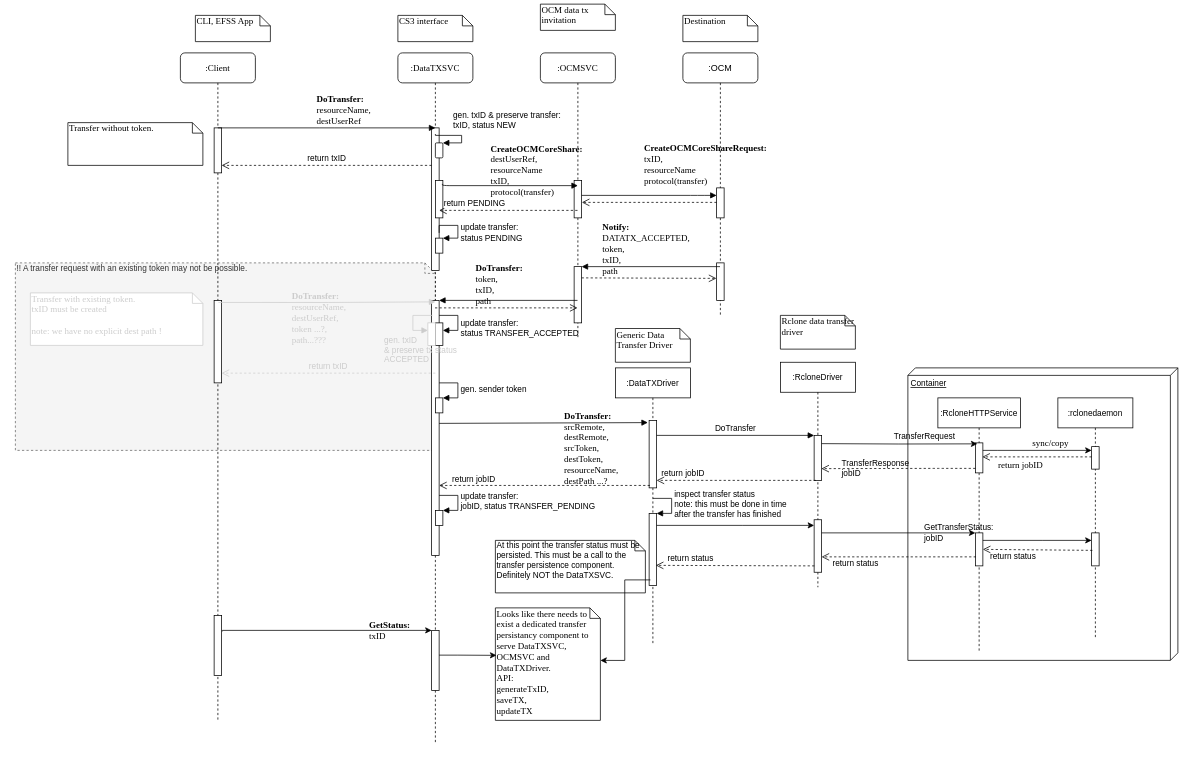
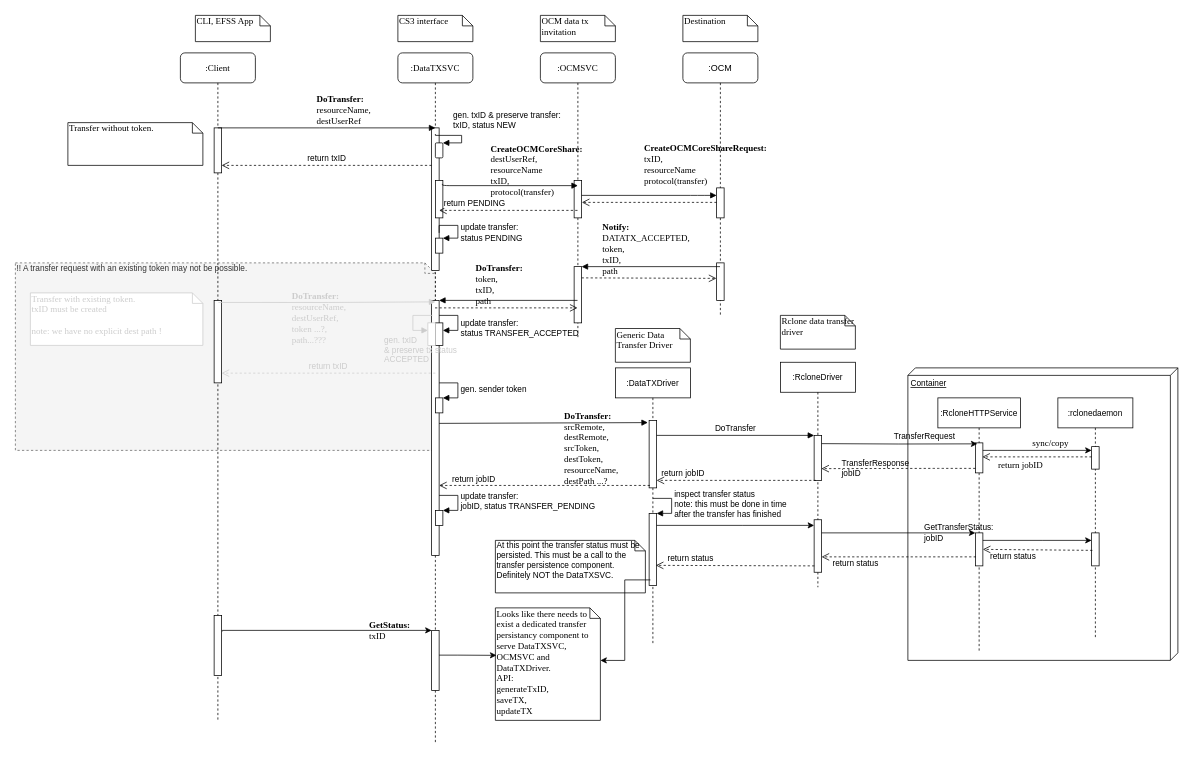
node "OCM data tx invitation": moved (578, 17) -> (578, 29)
